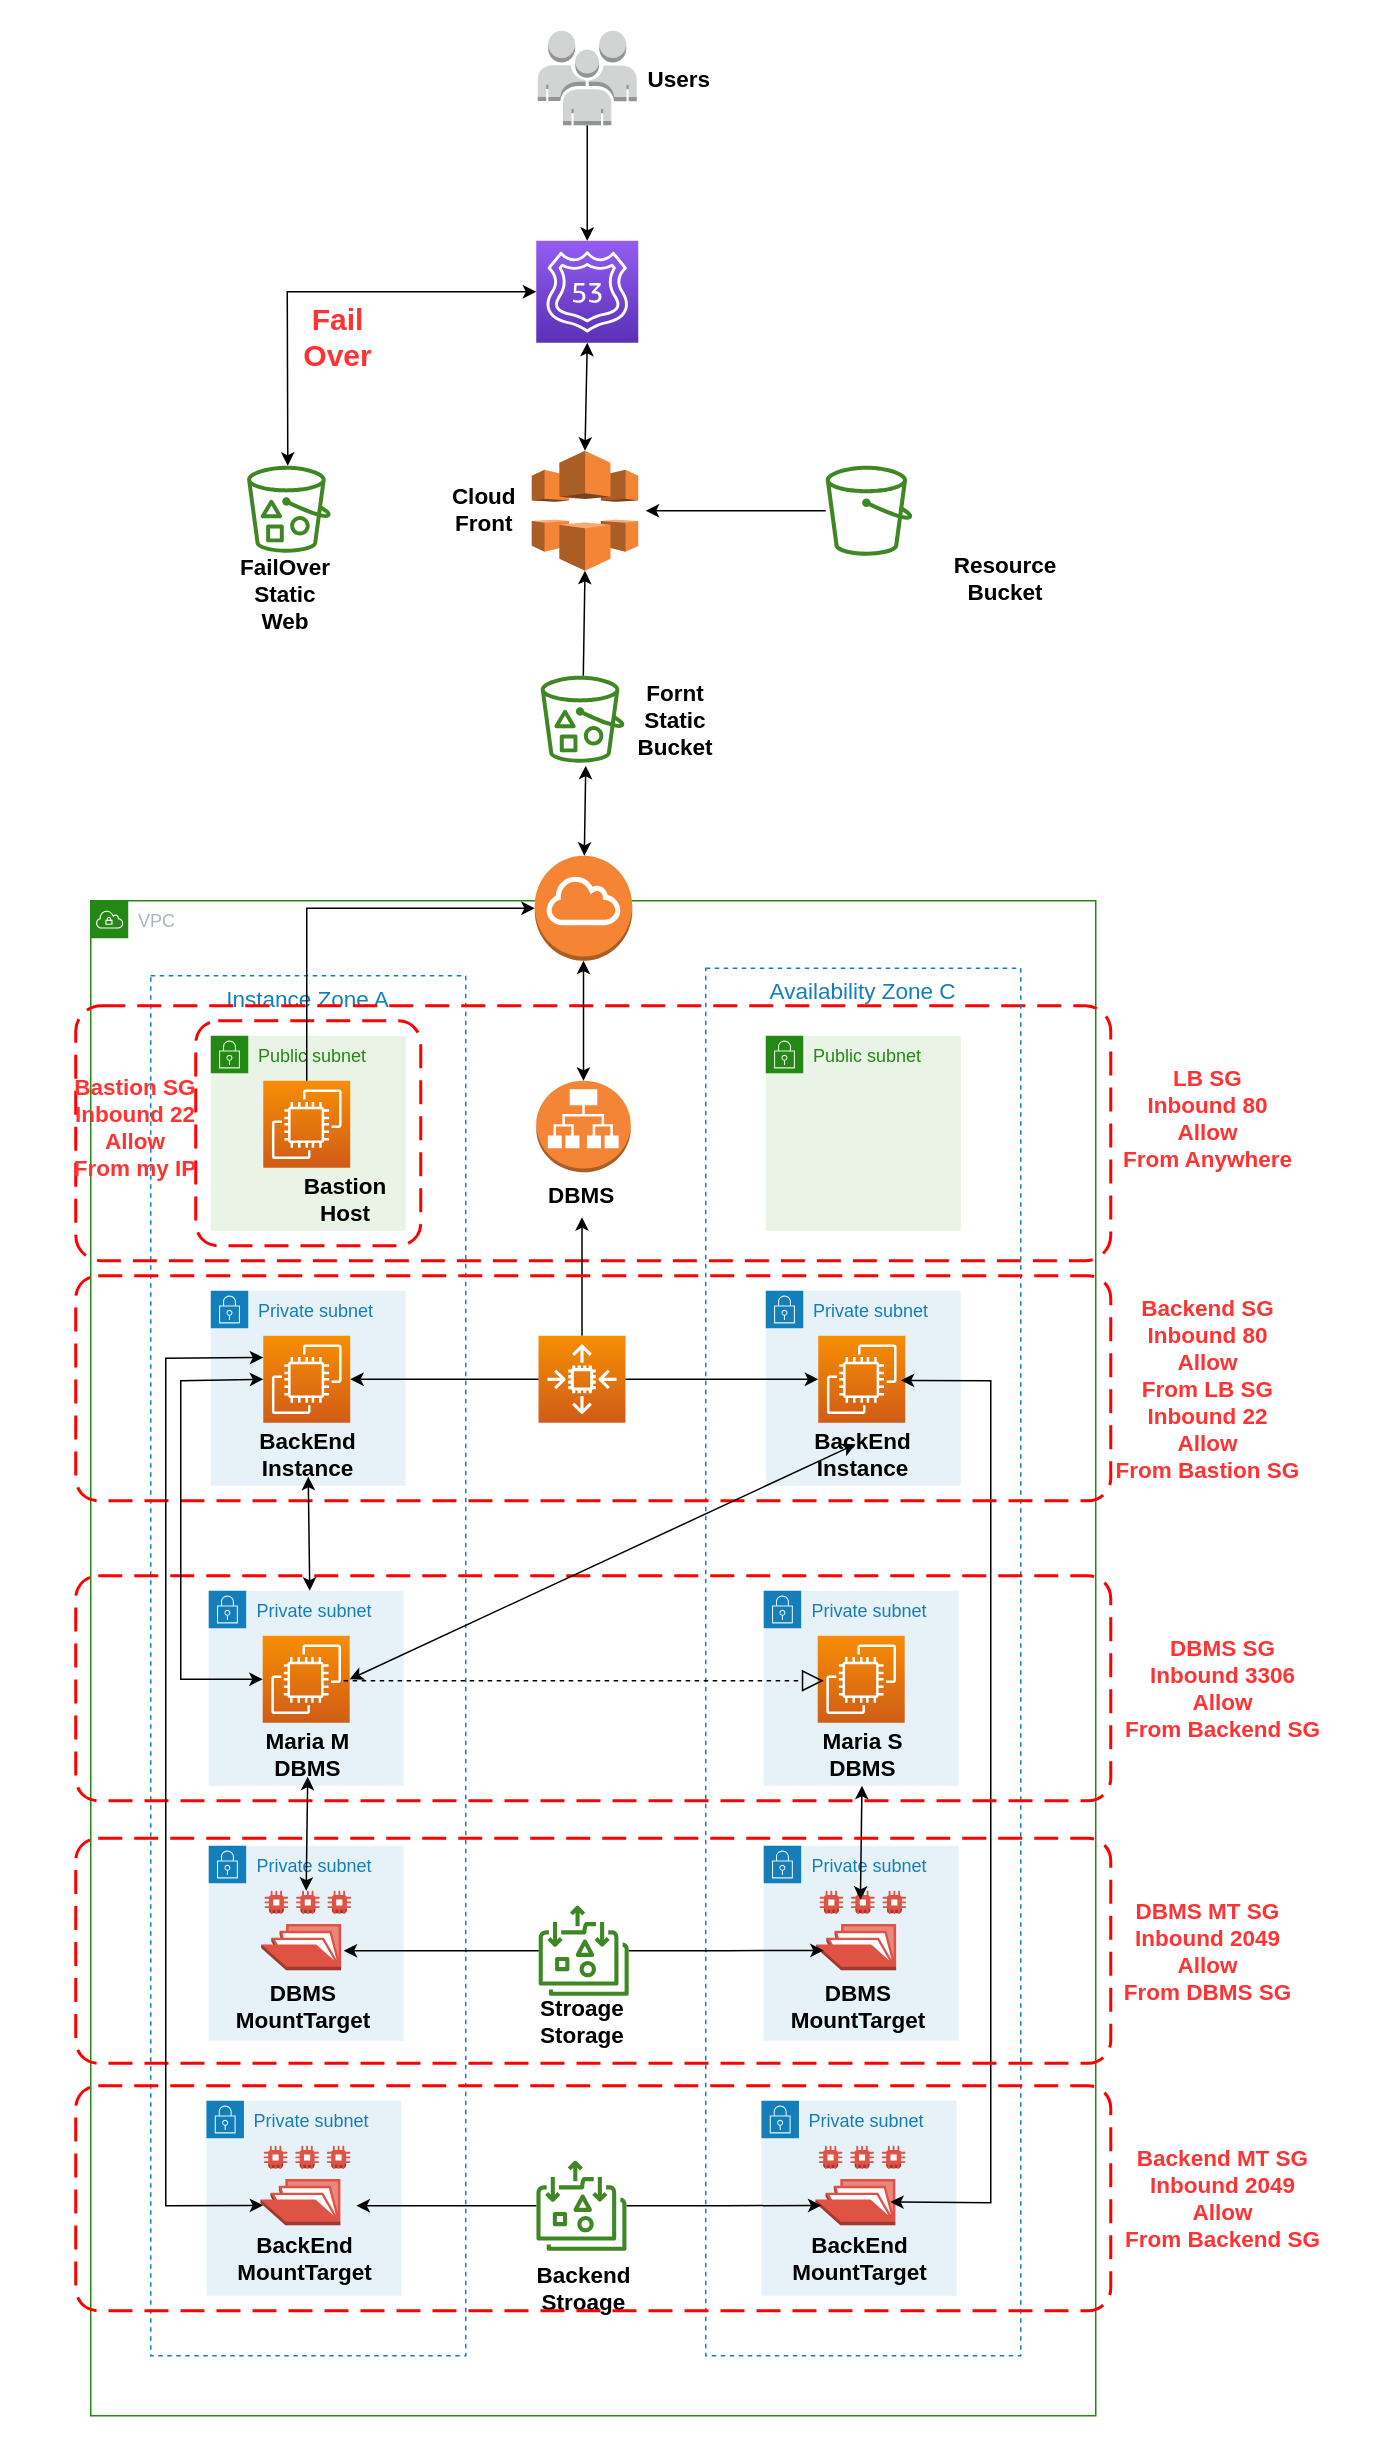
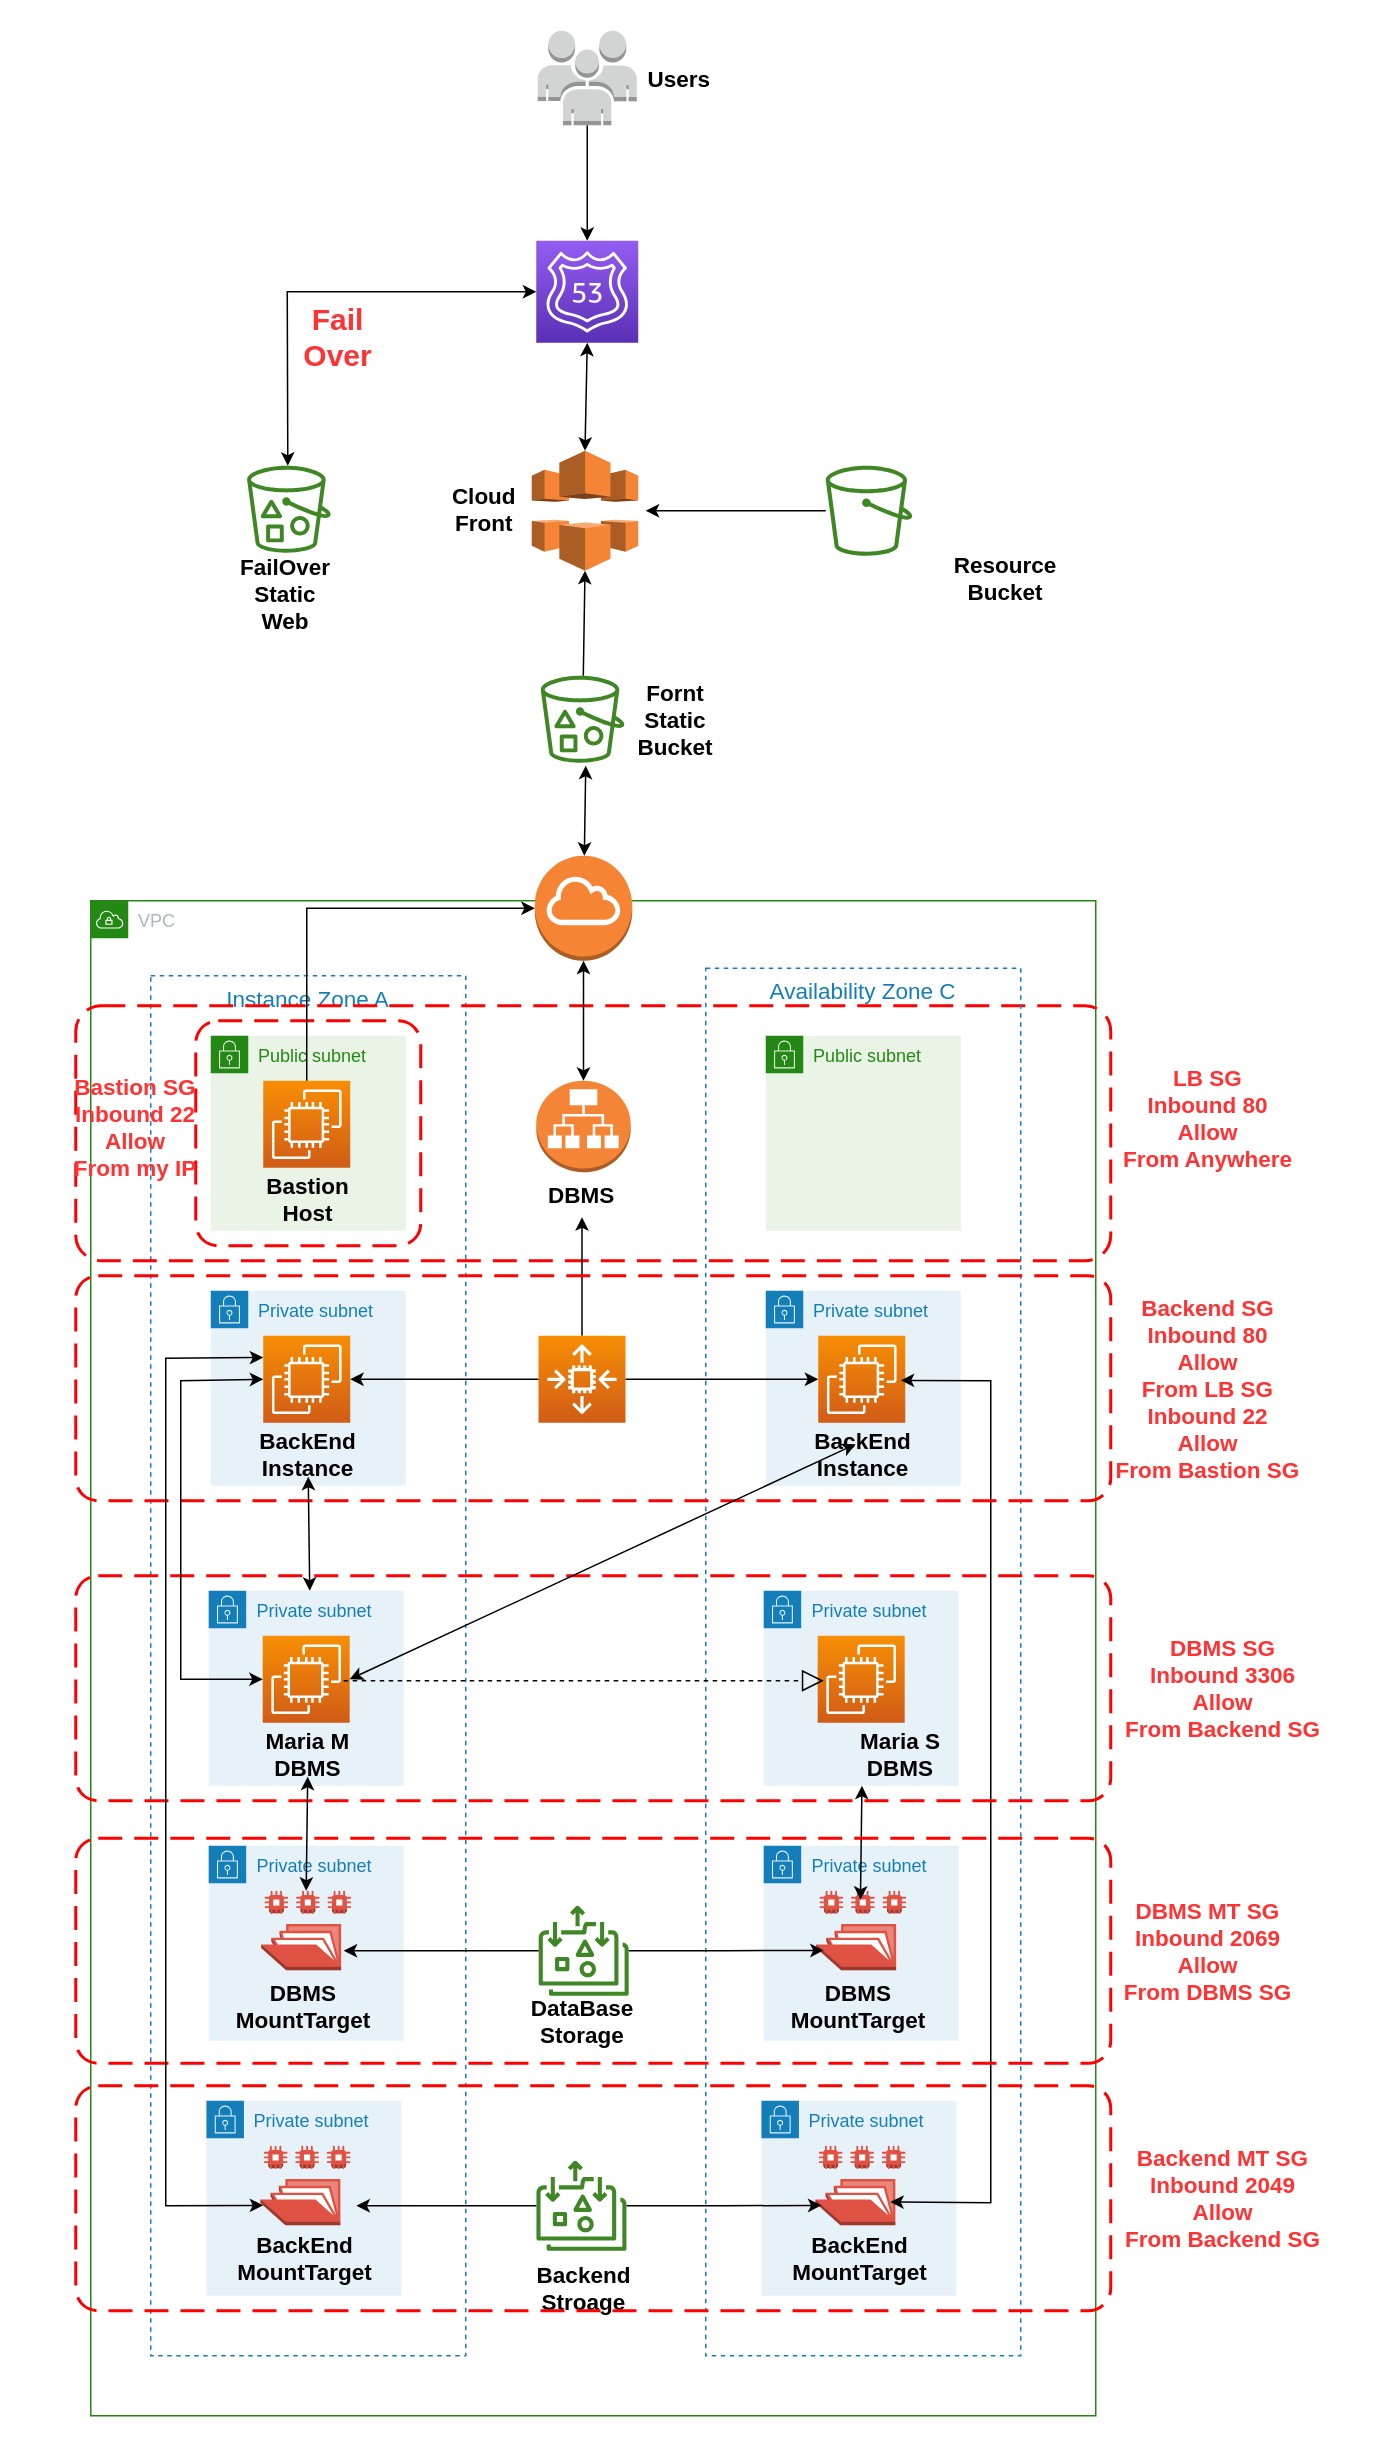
node "BastionHost": moved (346, 1199) -> (308, 1199)
node "Maria S DBMS": moved (863, 1754) -> (900, 1754)
node "DBMS MT SG Inbound 2049 Allow From DBMS SG": label "DBMS MT SG Inbound 2049 Allow From DBMS SG" -> "DBMS MT SG Inbound 2069 Allow From DBMS SG"
node "Stroage Storage": label "Stroage Storage" -> "DataBase Storage"
